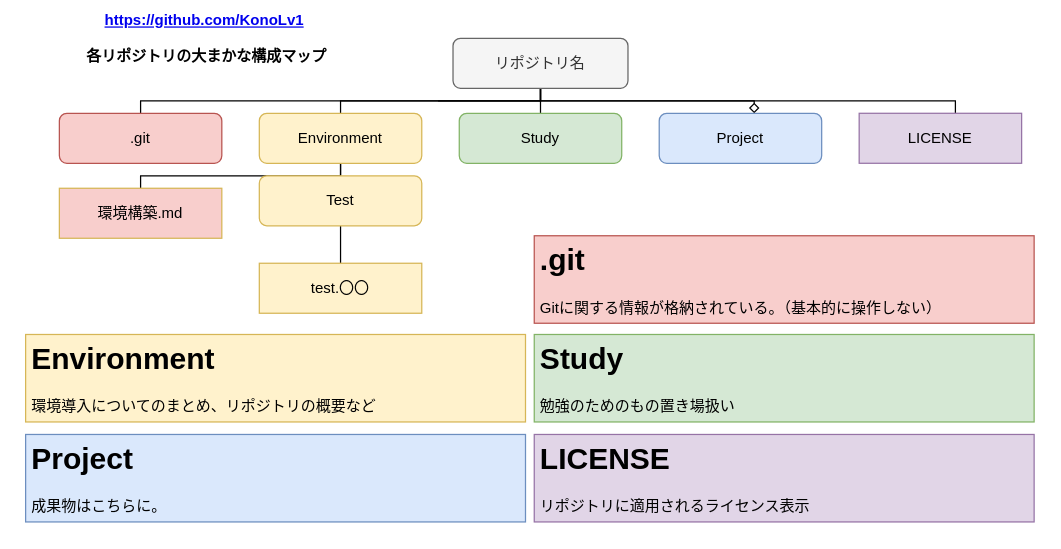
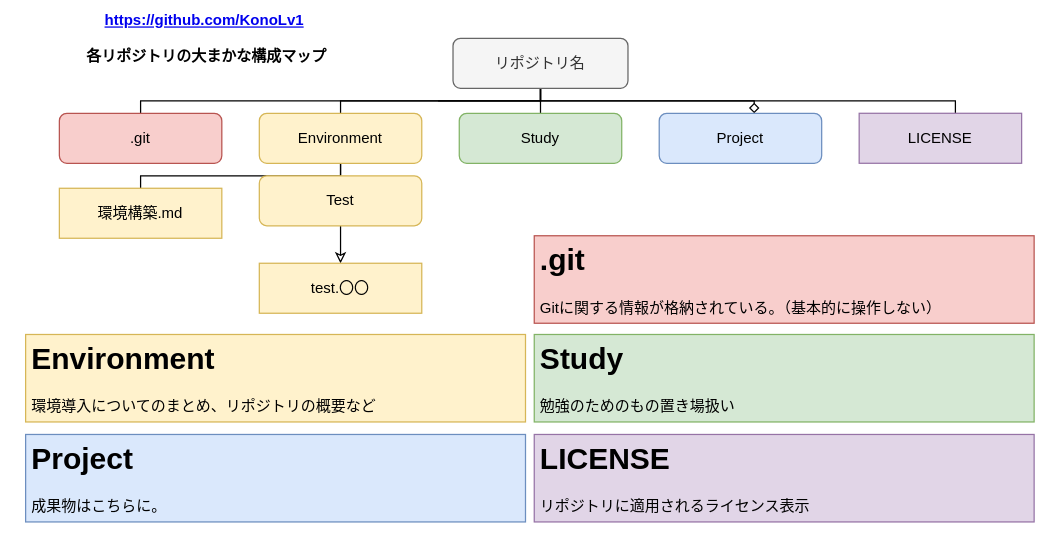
node "環境構築.md": fillcolor #f8cecc -> #fff2cc
edge "Test" -- "test.〇〇": arrowhead none -> classic
